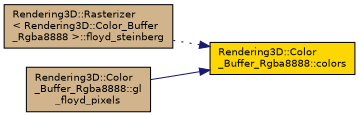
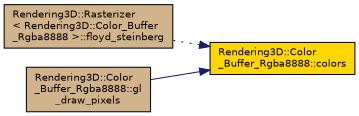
node "Rendering3D::Color _Buffer_Rgba8888::gl _floyd_pixels": label "Rendering3D::Color _Buffer_Rgba8888::gl _floyd_pixels" -> "Rendering3D::Color _Buffer_Rgba8888::gl _draw_pixels"
